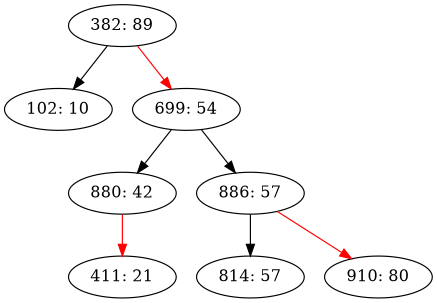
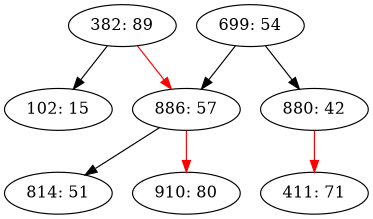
edge "382: 89" -> "699: 54": now "382: 89" -> "886: 57"
node "102: 10": label "102: 10" -> "102: 15"
node "411: 21": label "411: 21" -> "411: 71"
node "814: 57": label "814: 57" -> "814: 51"
